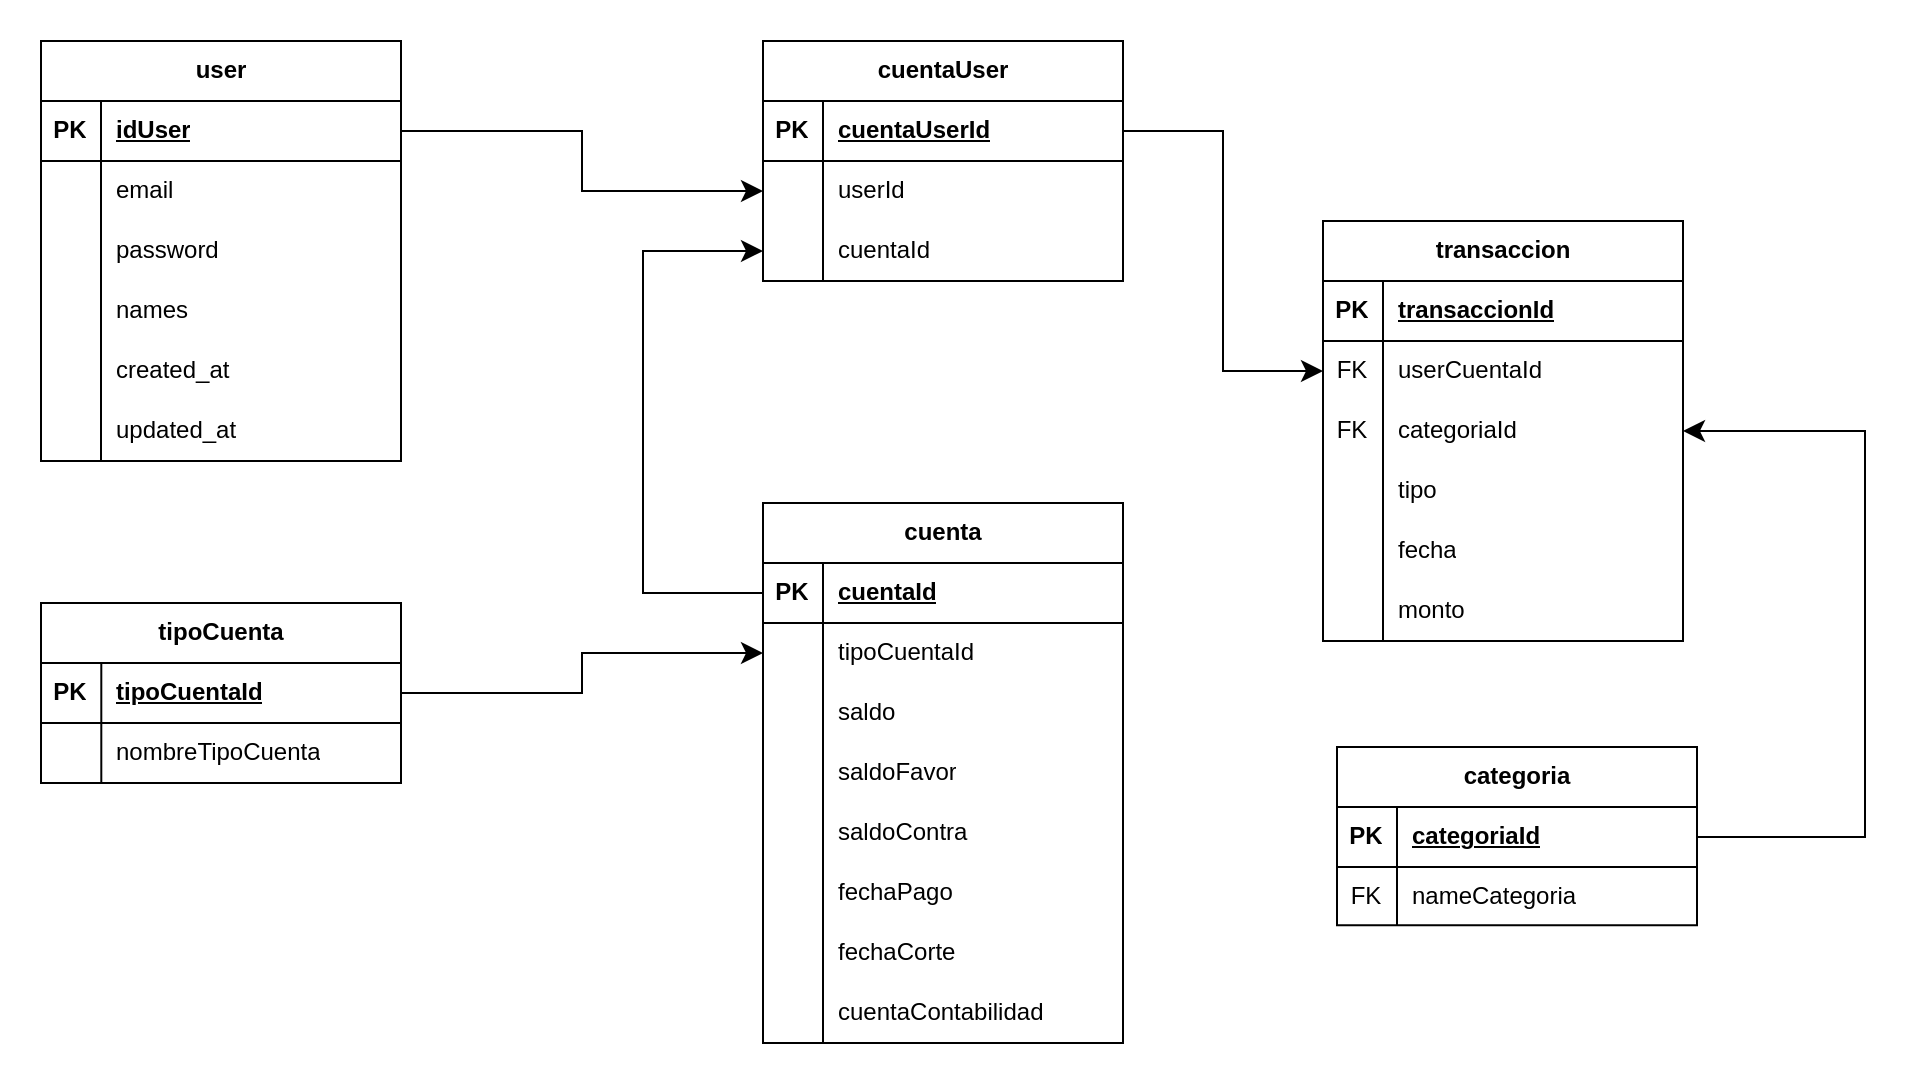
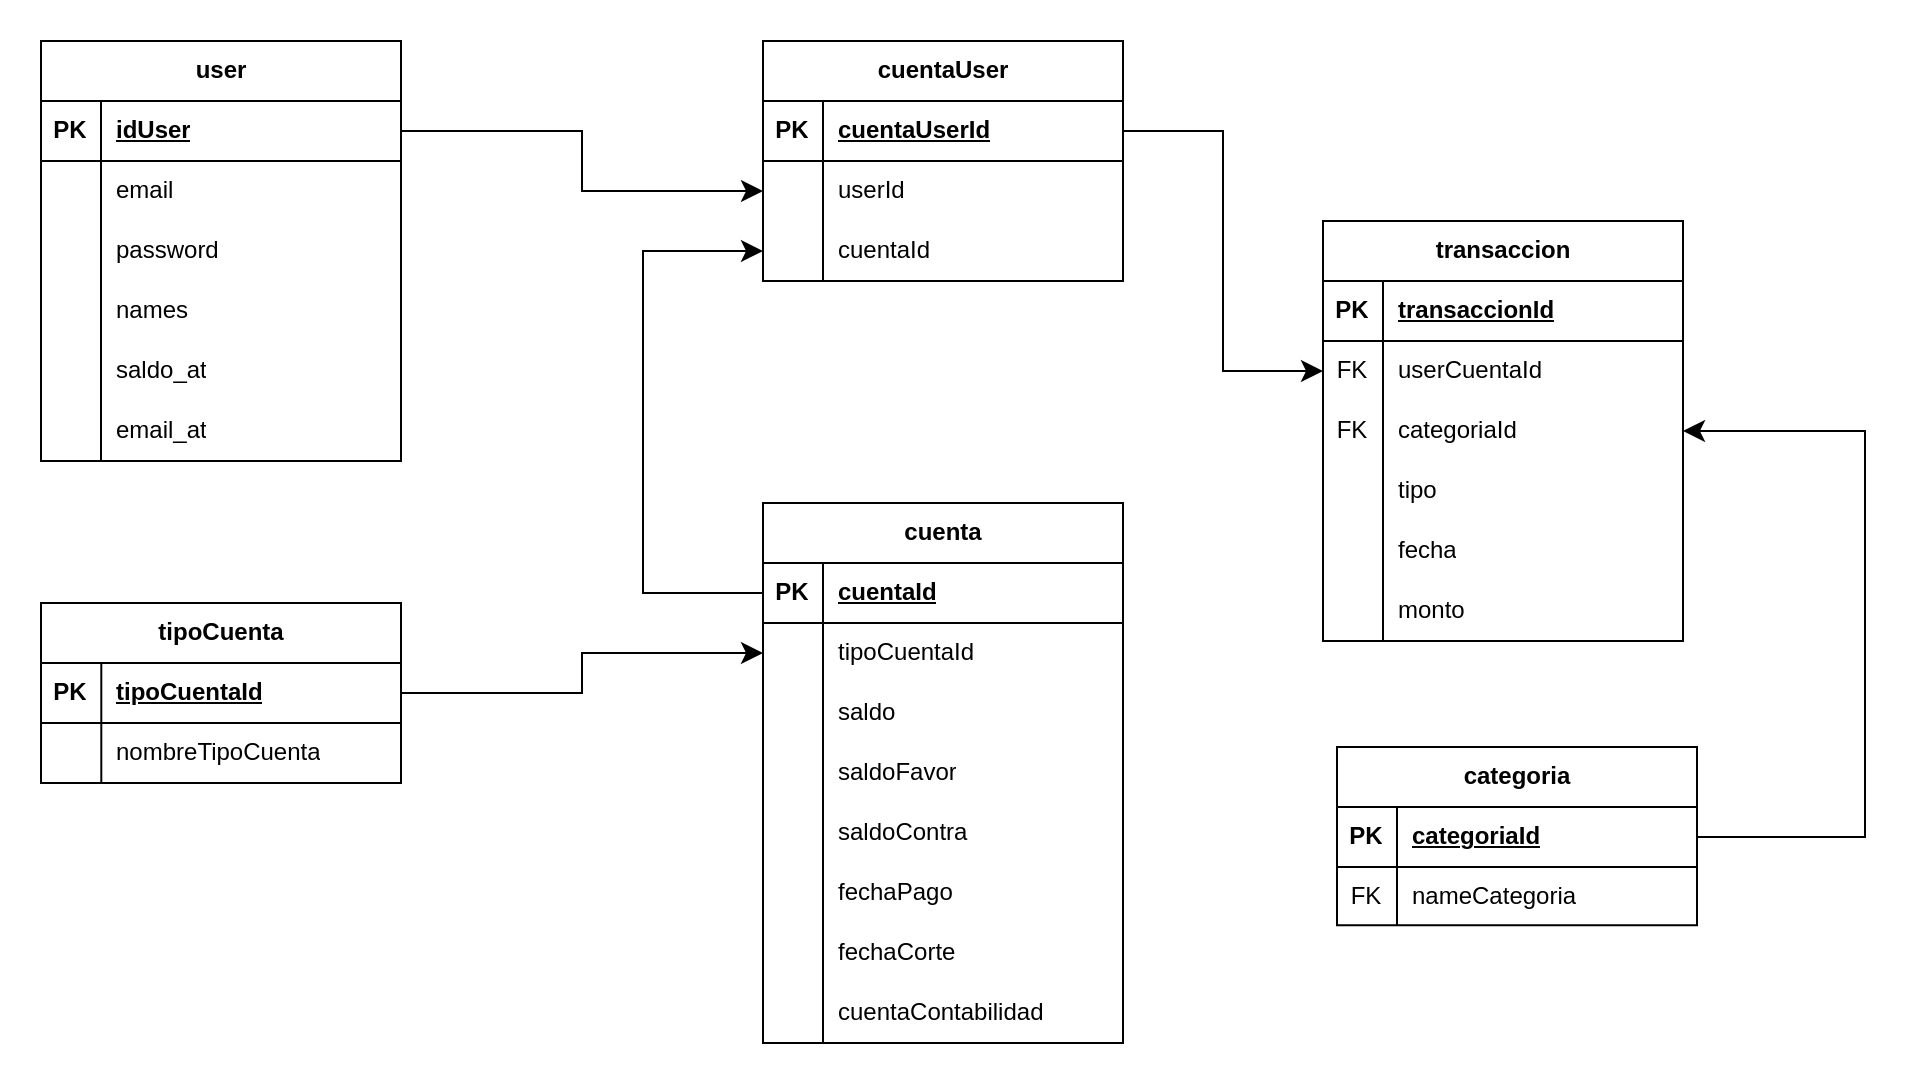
node "created_at": label "created_at" -> "saldo_at"
node "updated_at": label "updated_at" -> "email_at"
